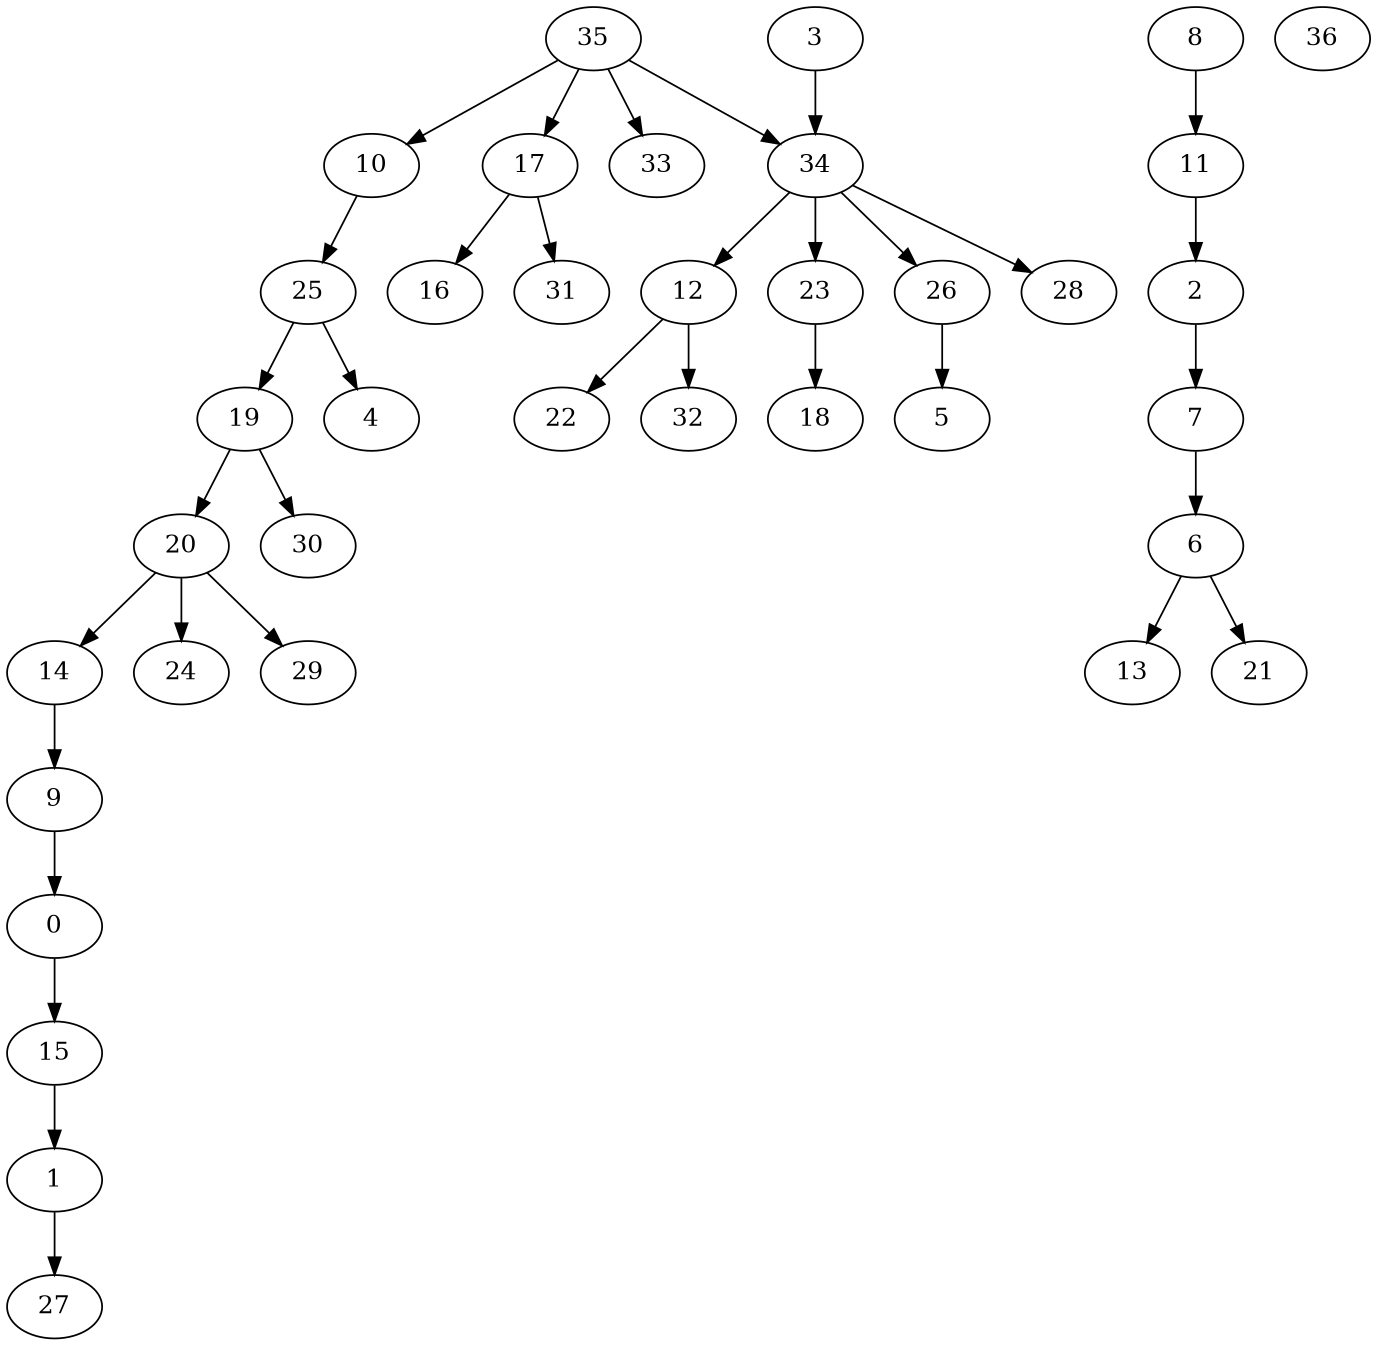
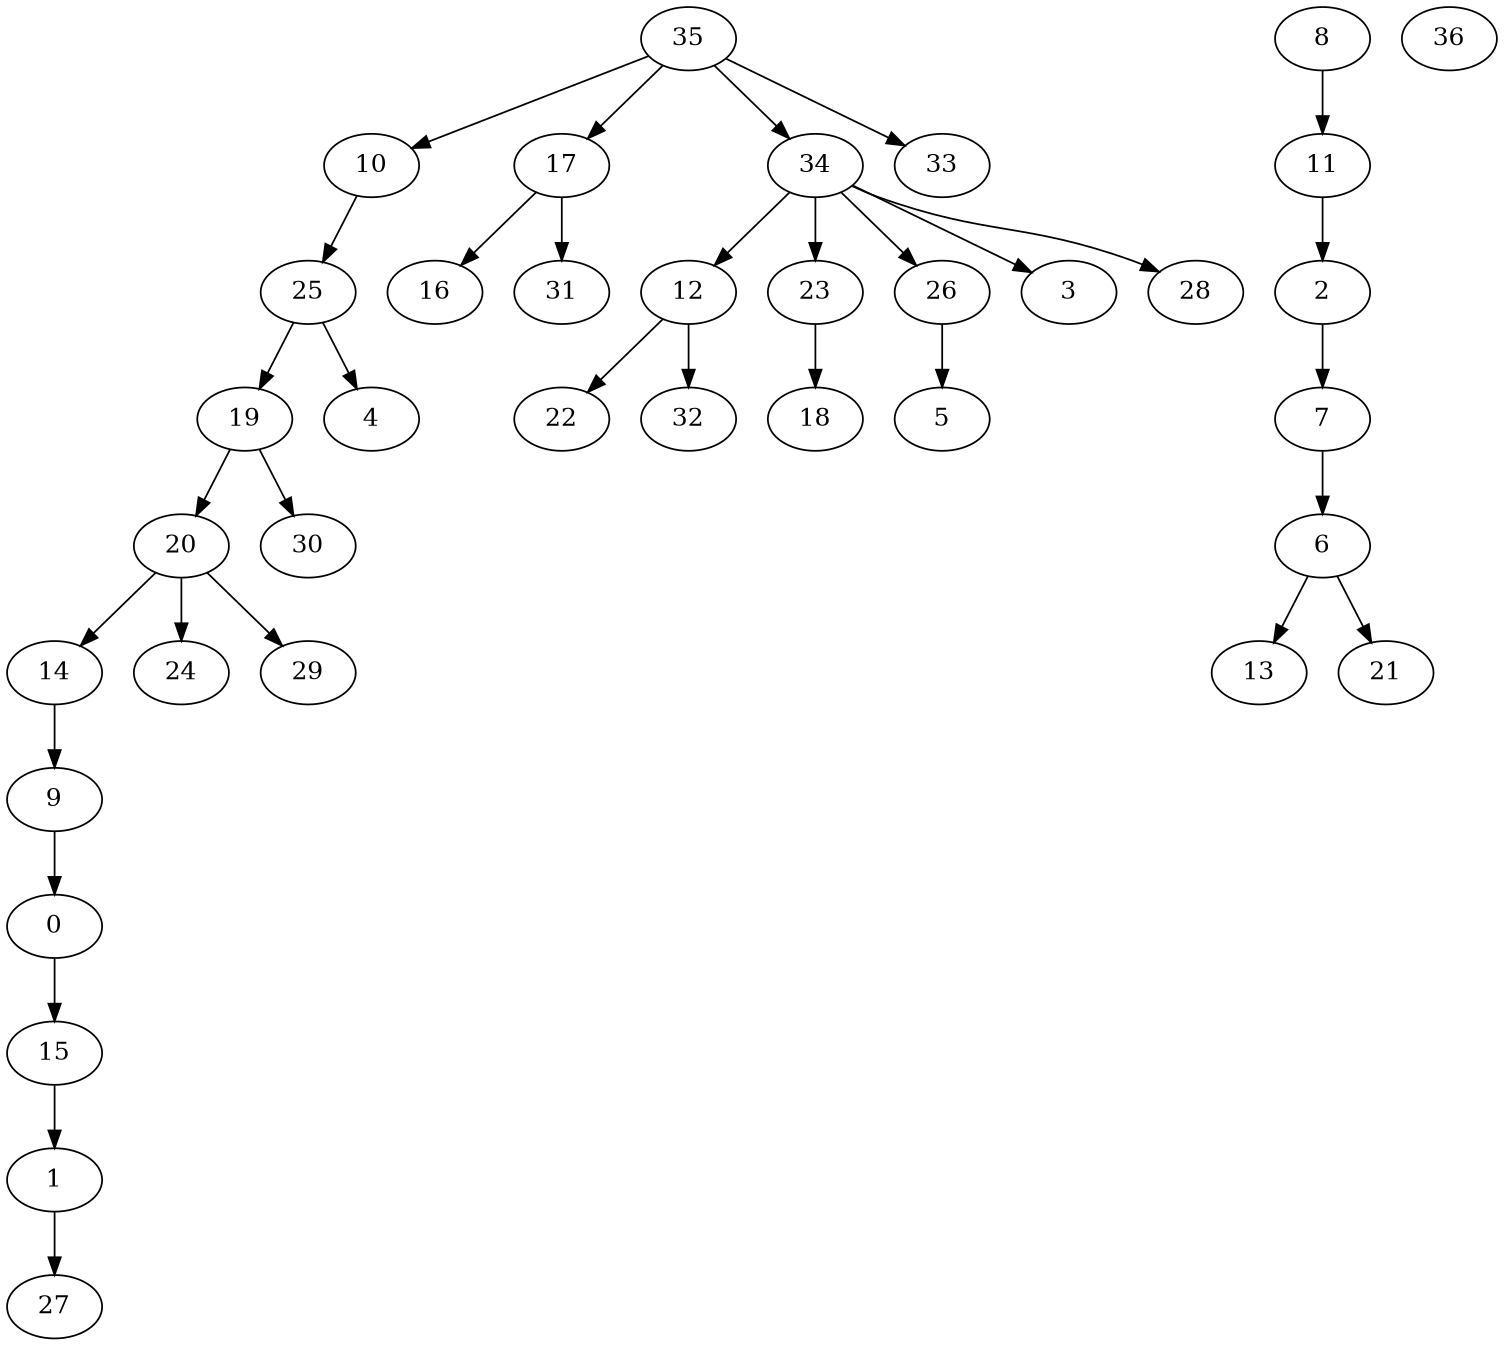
edge "3" -> "34": reversed
